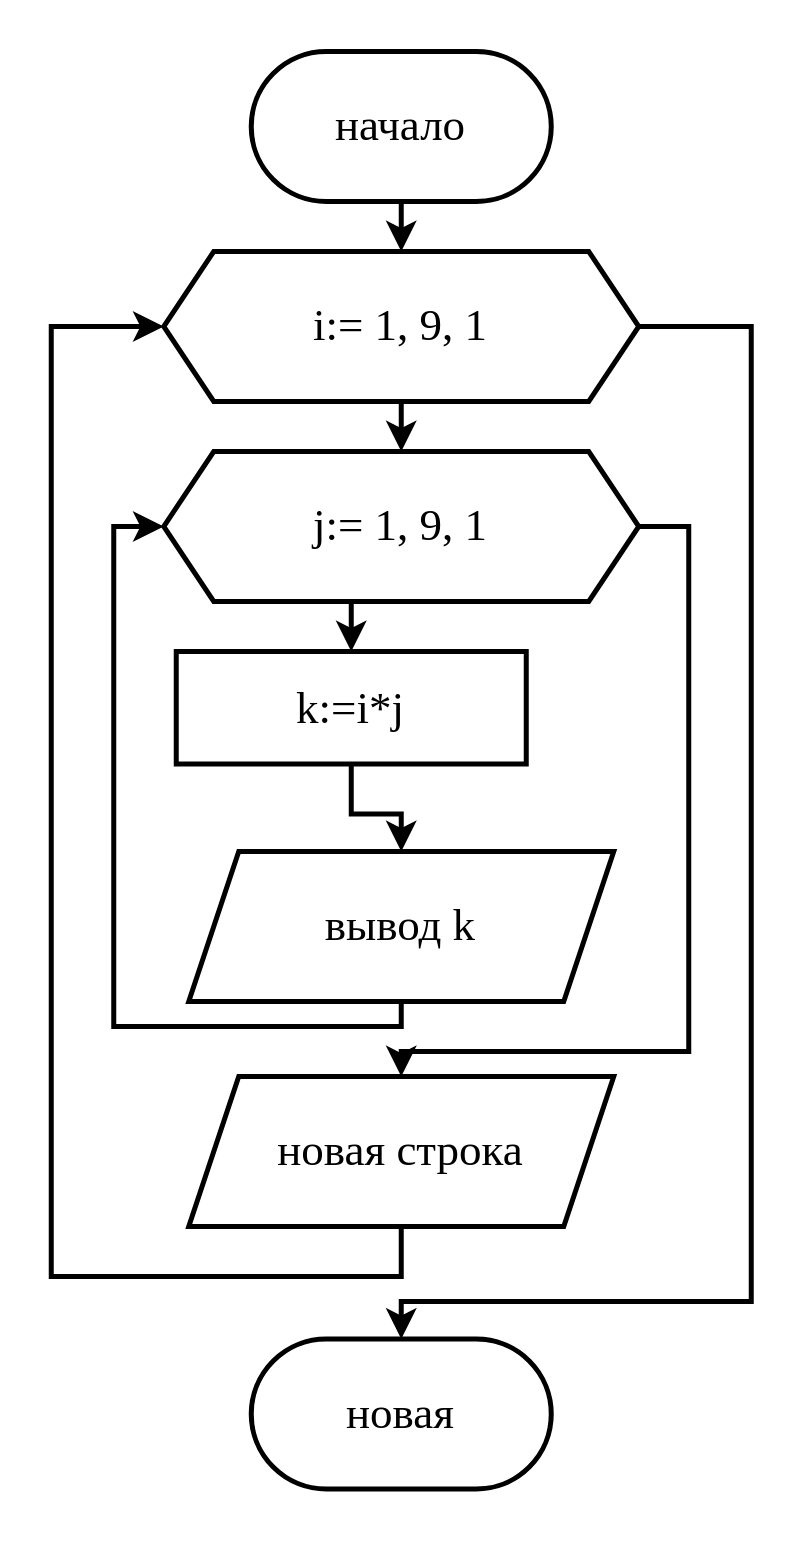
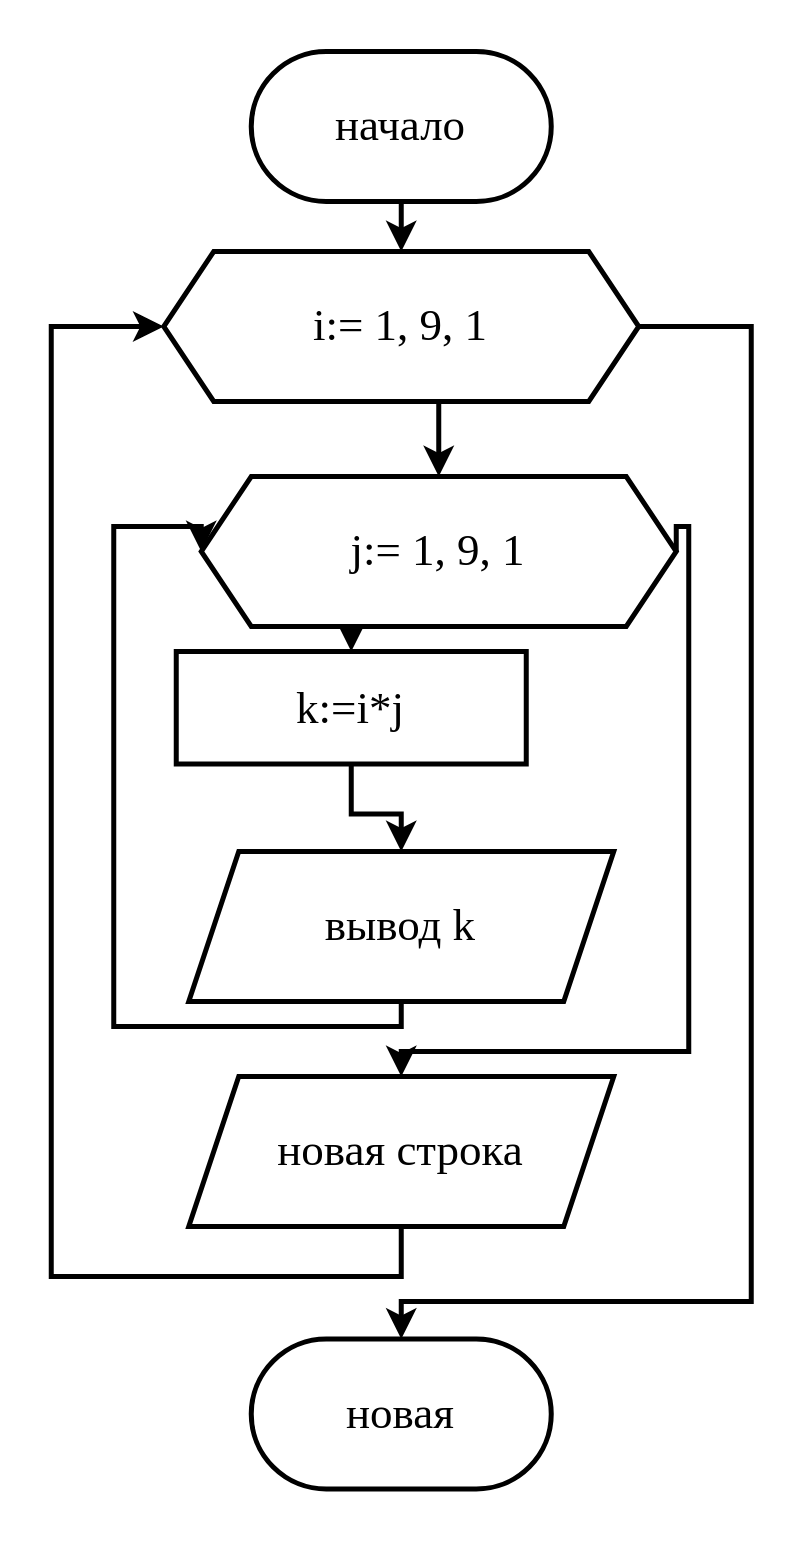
node "j:= 1, 9, 1": moved (401, 526) -> (439, 551)
